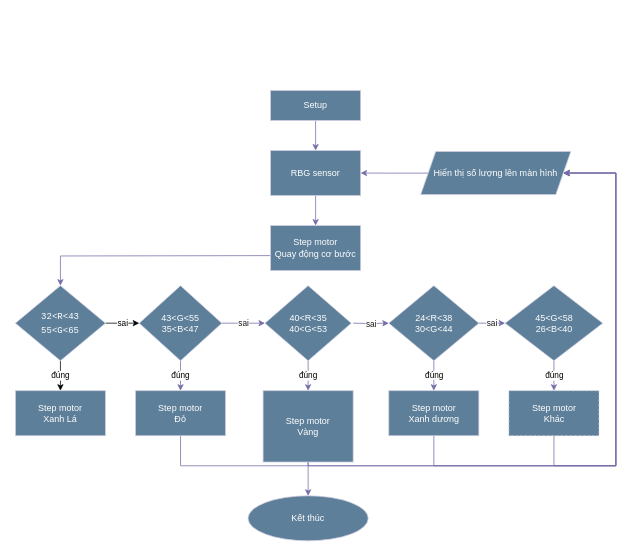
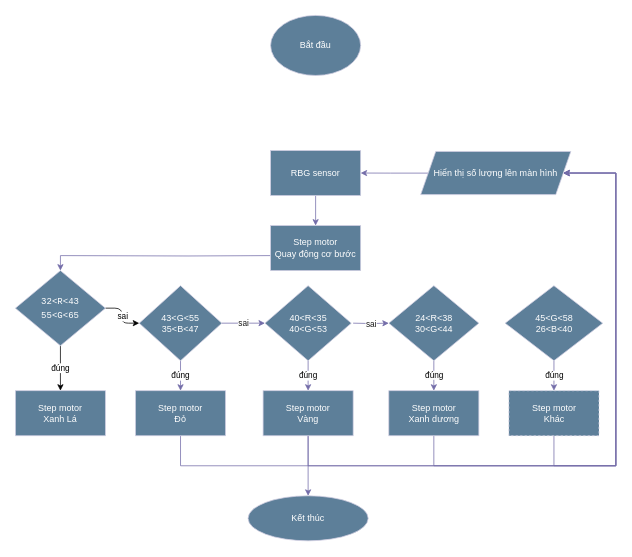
node "Bắt đầu": added
node "Setup": removed
edge "Setup" -> "RBG sensor": removed
node "32<R<43 55<G<65": moved (60, 323) -> (60, 308)
edge "24<R<38 30<G<44" -> "45<G<58 26<B<40": removed, label "sai"
node "Step motor Vàng": size 90x71 -> 90x45
